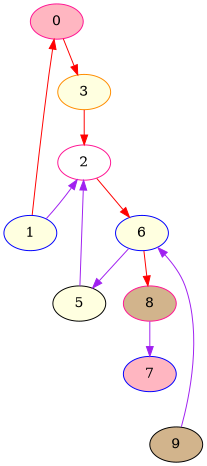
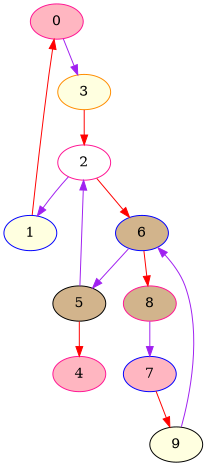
edge "0" -> "3": color red -> purple
edge "1" -> "2": reversed
node "6": fillcolor lightyellow -> tan
node "5": fillcolor lightyellow -> tan
node "4": added
edge "7" -> "9": added
node "9": fillcolor tan -> lightyellow
